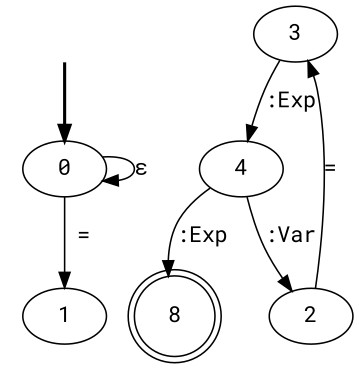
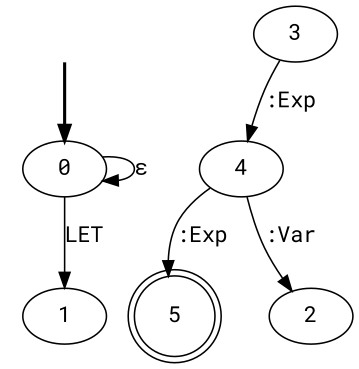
edge "2" -> "3": removed, label "="
edge "0" -> "1": label "=" -> "LET"
node "8": label "8" -> "5"
